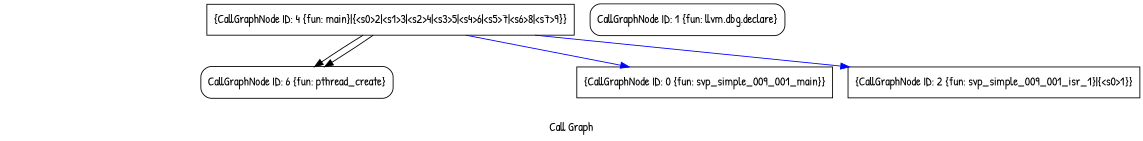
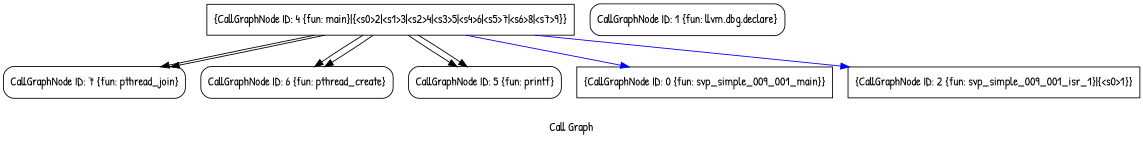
node "CallGraphNode ID: 7 {fun: pthread_join}": added
node "CallGraphNode ID: 5 {fun: printf}": added
